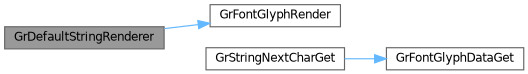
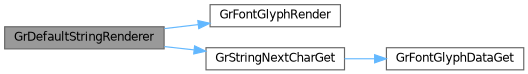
edge "GrDefaultStringRenderer" -> "GrStringNextCharGet": added
